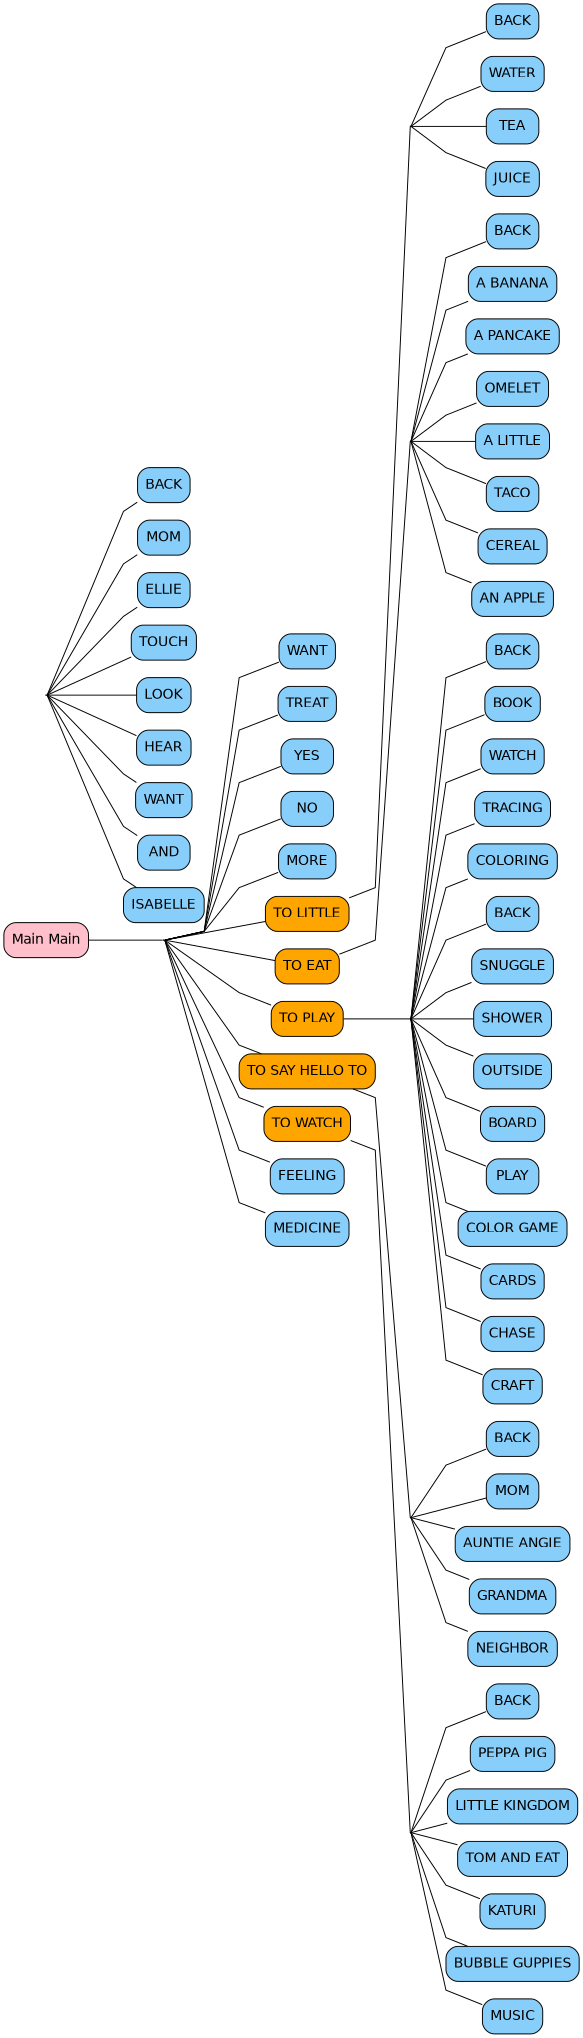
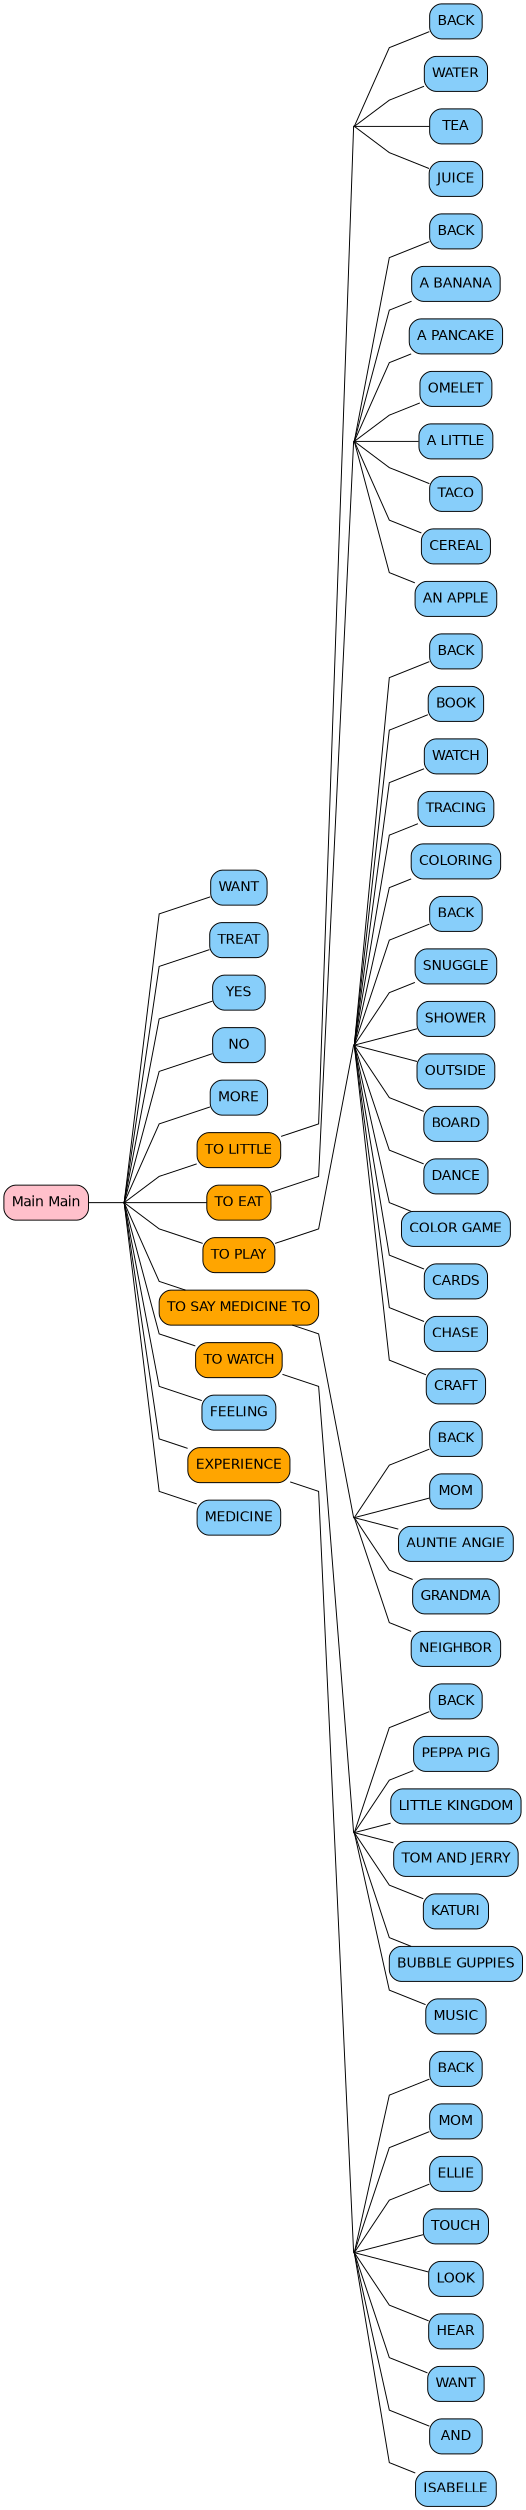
node "TO SAY HELLO TO": label "TO SAY HELLO TO" -> "TO SAY MEDICINE TO"
node "PLAY": label "PLAY" -> "DANCE"
node "EXPERIENCE": added
node "TOM AND EAT": label "TOM AND EAT" -> "TOM AND JERRY"
